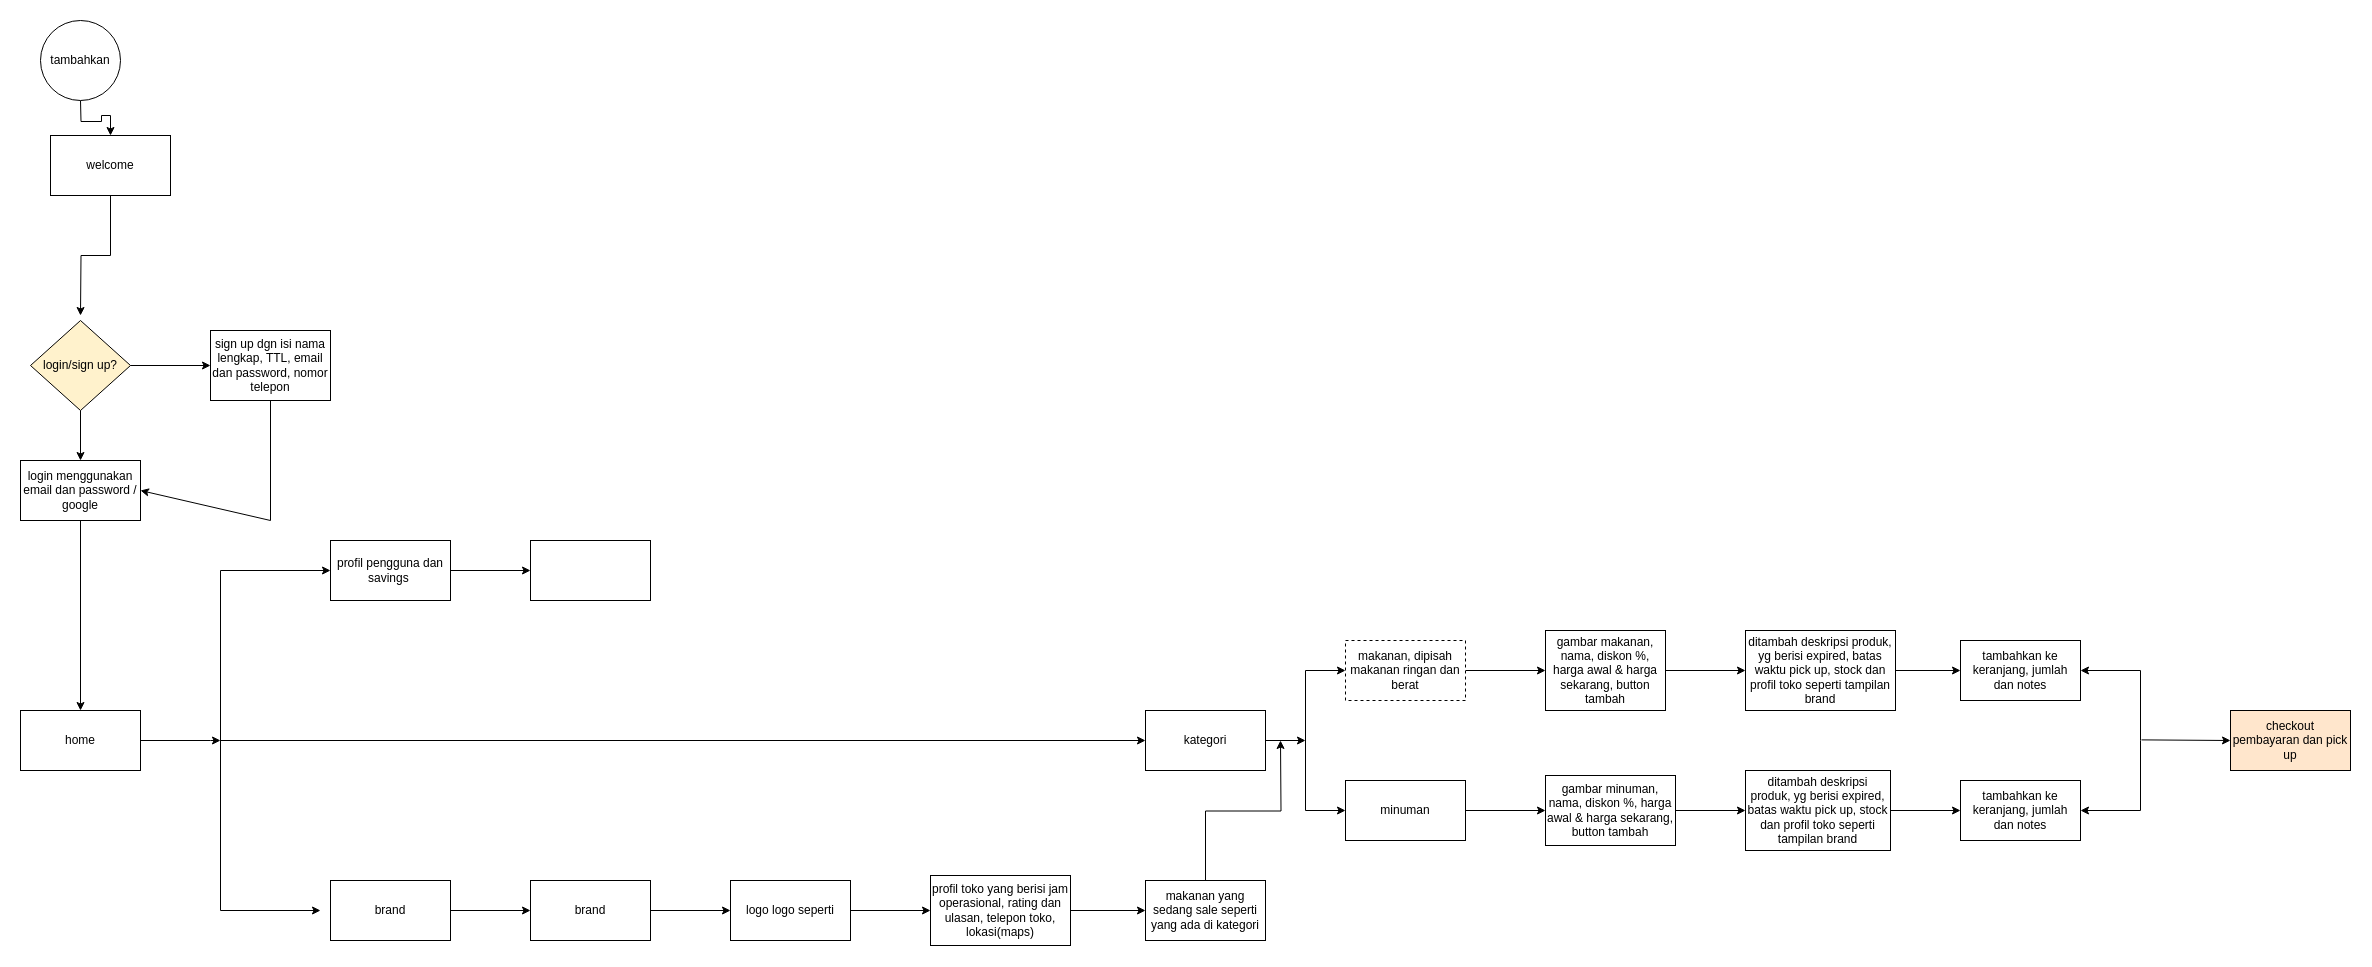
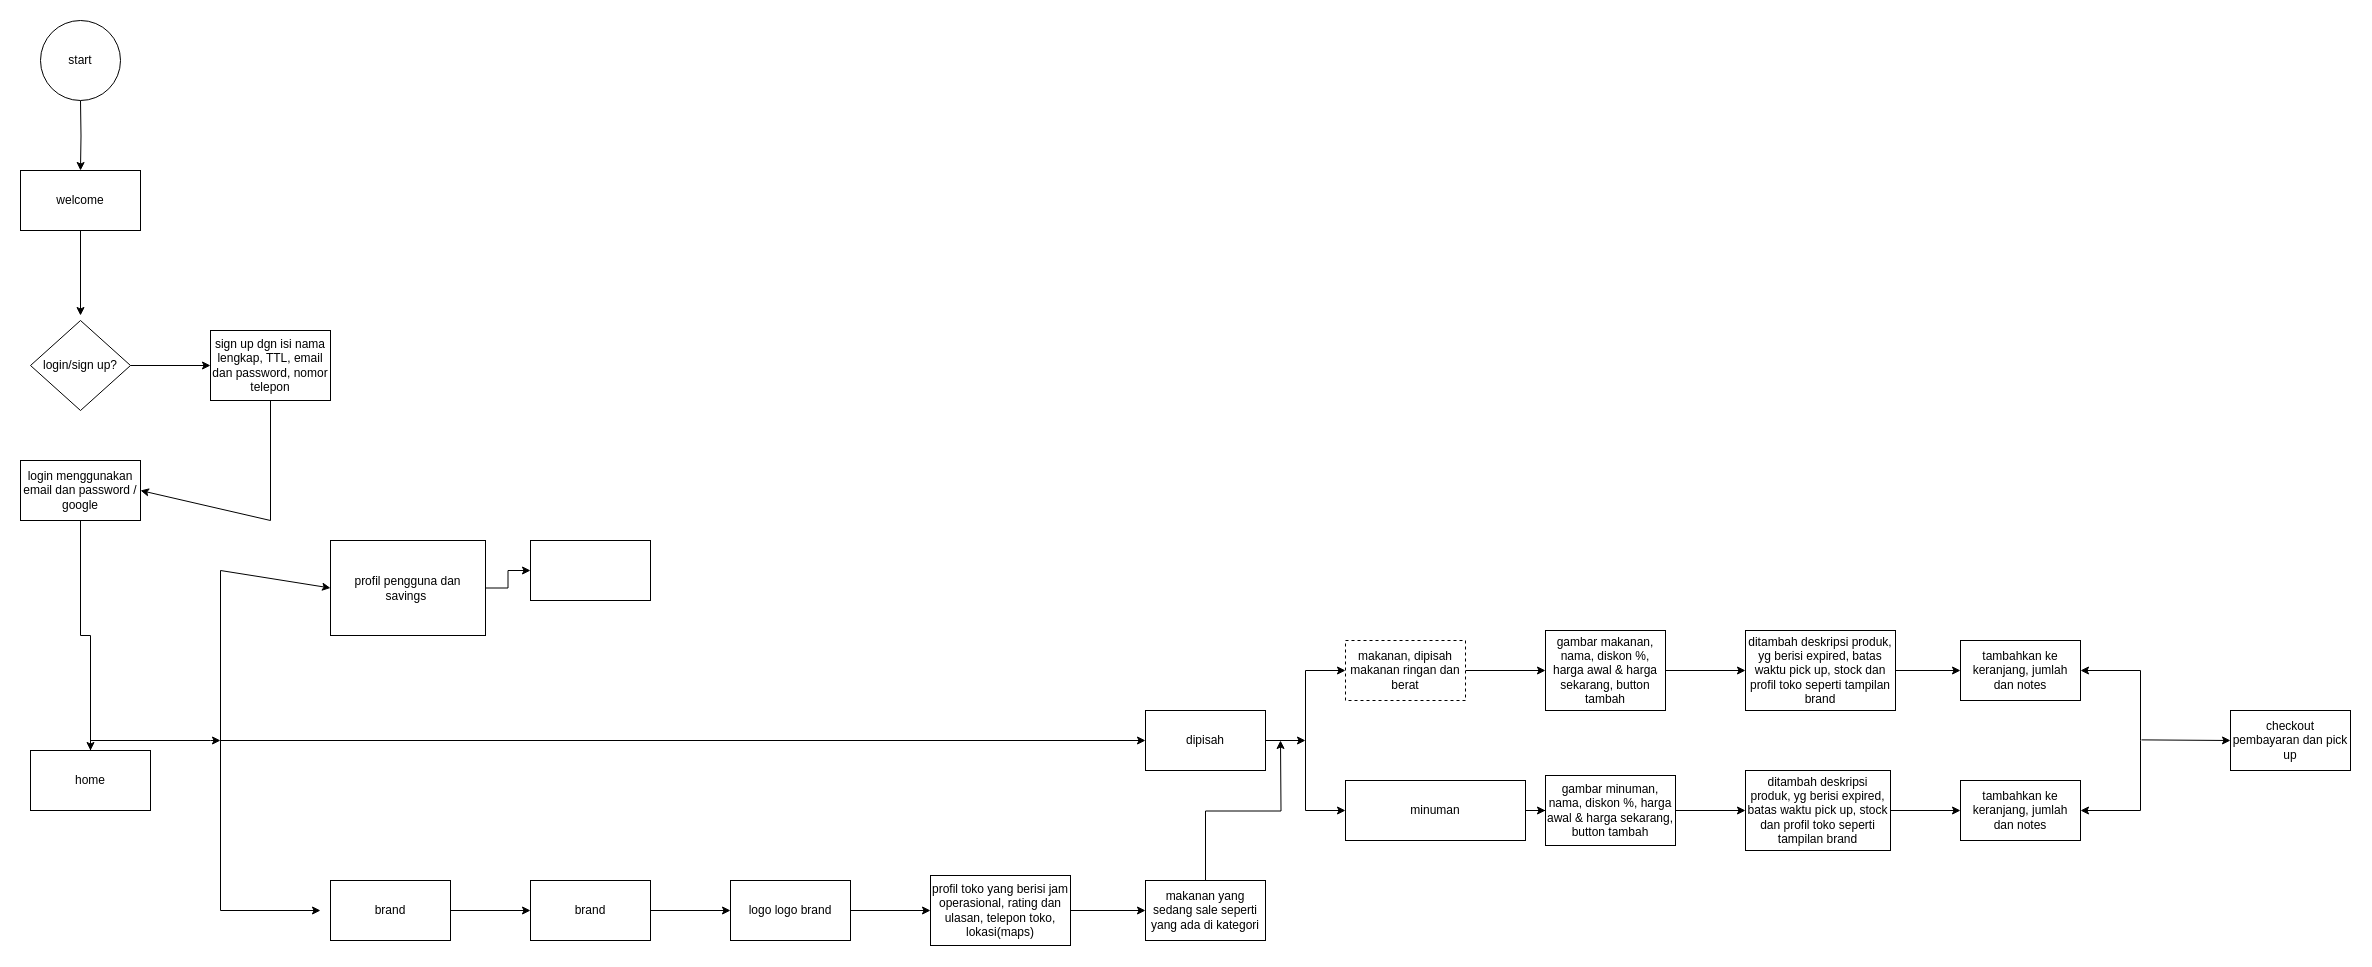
node "tambahkan": label "tambahkan" -> "start"
node "welcome": moved (111, 166) -> (81, 201)
node "login/sign up?": fillcolor #fff2cc -> #ffffff
edge "login/sign up?" -> "login menggunakan email dan password / google": removed
node "profil pengguna dan savings": size 120x60 -> 155x95
node "home": moved (81, 741) -> (91, 781)
node "kategori": label "kategori" -> "dipisah"
node "checkout pembayaran dan pick up": fillcolor #ffe6cc -> #ffffff
node "minuman": size 120x60 -> 180x60
node "logo logo seperti": label "logo logo seperti" -> "logo logo brand"
